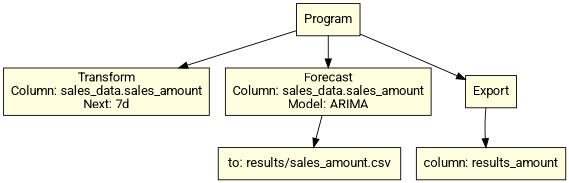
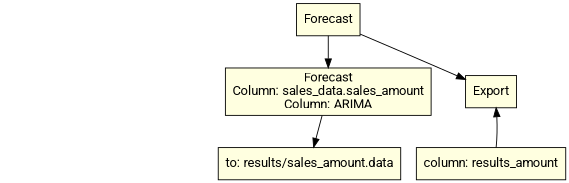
node "Program": label "Program" -> "Forecast"
node "Transform Column: sales_data.sales_amount Next: 7d": removed
node "Forecast Column: sales_data.sales_amount Model: ARIMA": label "Forecast Column: sales_data.sales_amount Model: ARIMA" -> "Forecast Column: sales_data.sales_amount Column: ARIMA"
edge "Export" -> "column: results_amount": reversed
node "to: results/sales_amount.csv": label "to: results/sales_amount.csv" -> "to: results/sales_amount.data"
